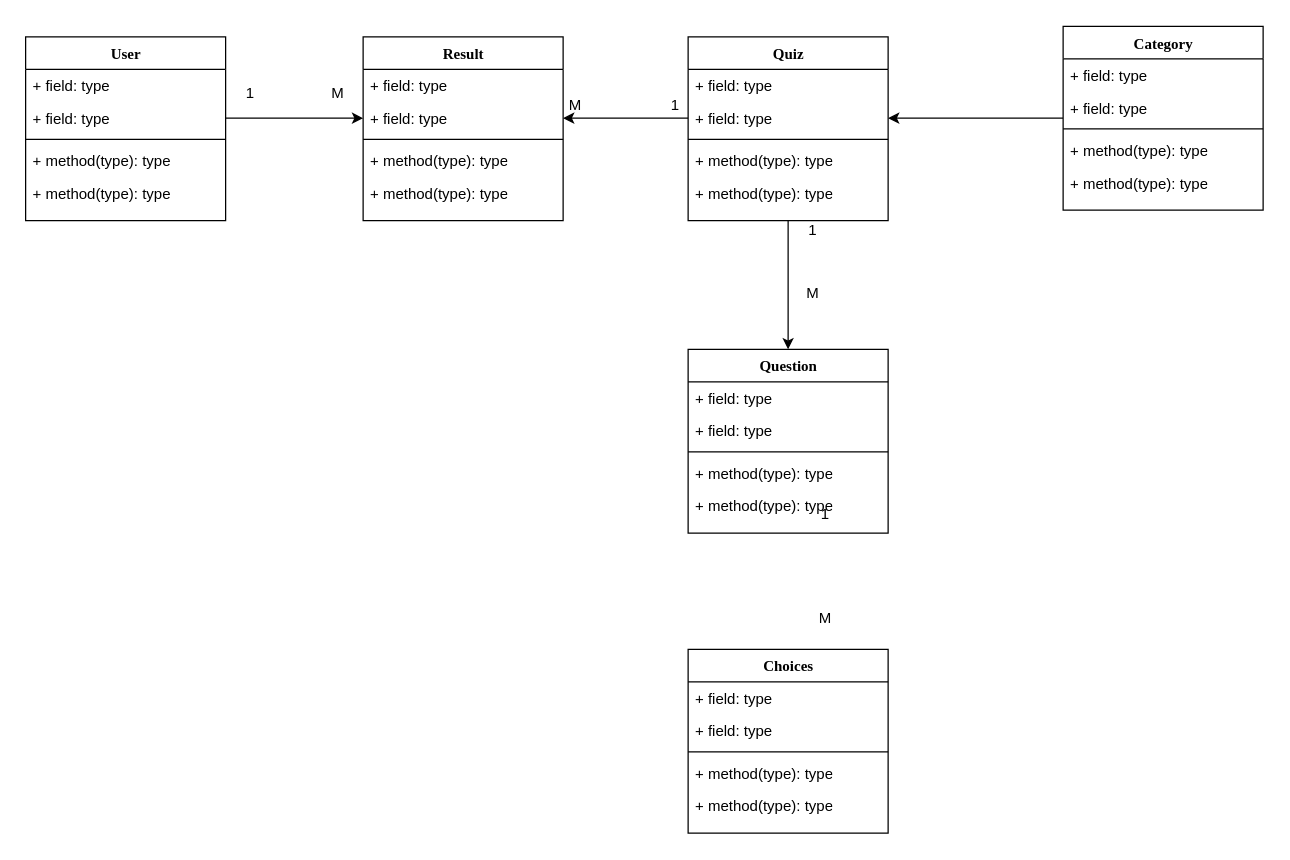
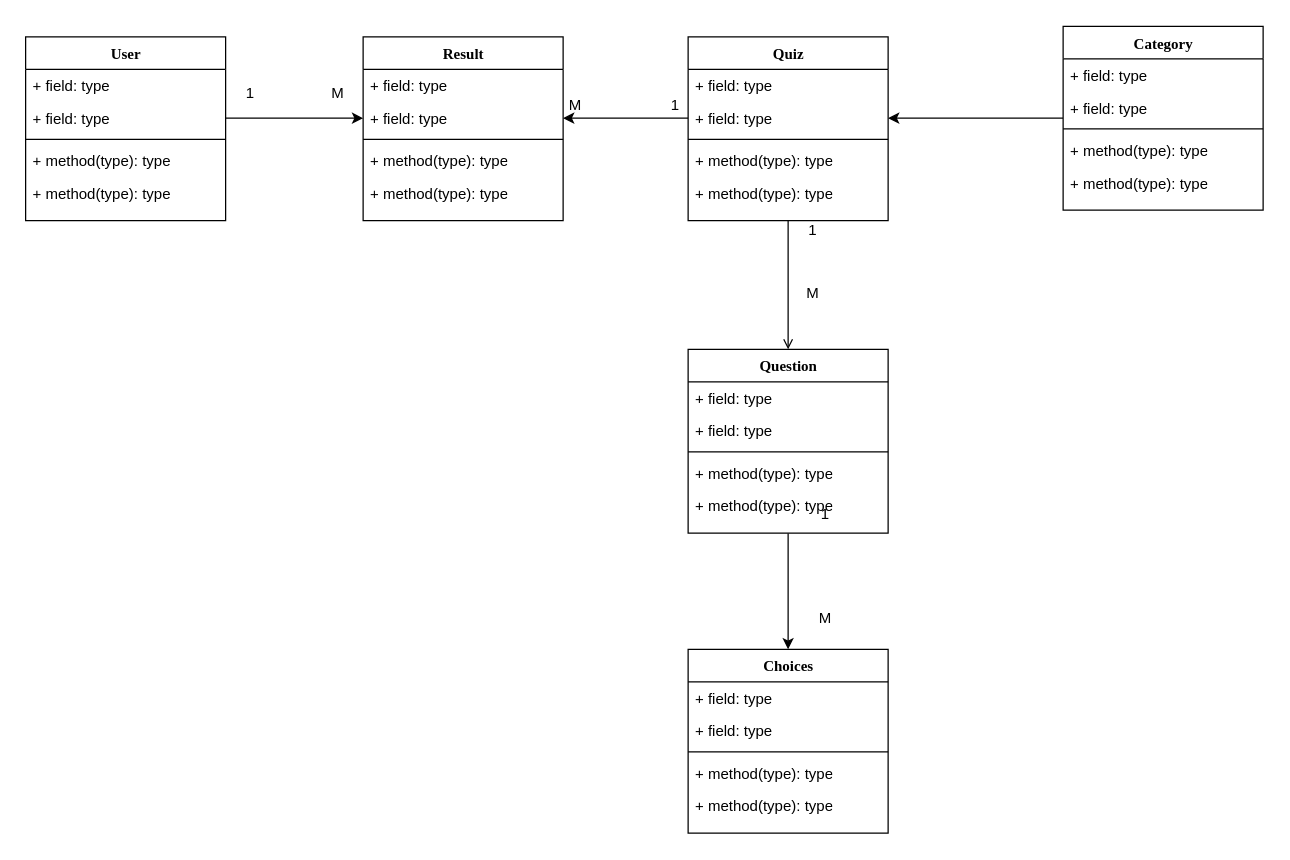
edge "Quiz" -> "Question": arrowhead classic -> open
edge "Question" -> "Choices": added
